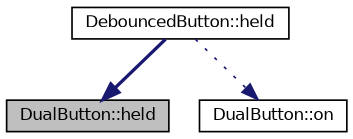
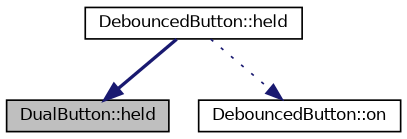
node "DualButton::on": label "DualButton::on" -> "DebouncedButton::on"
